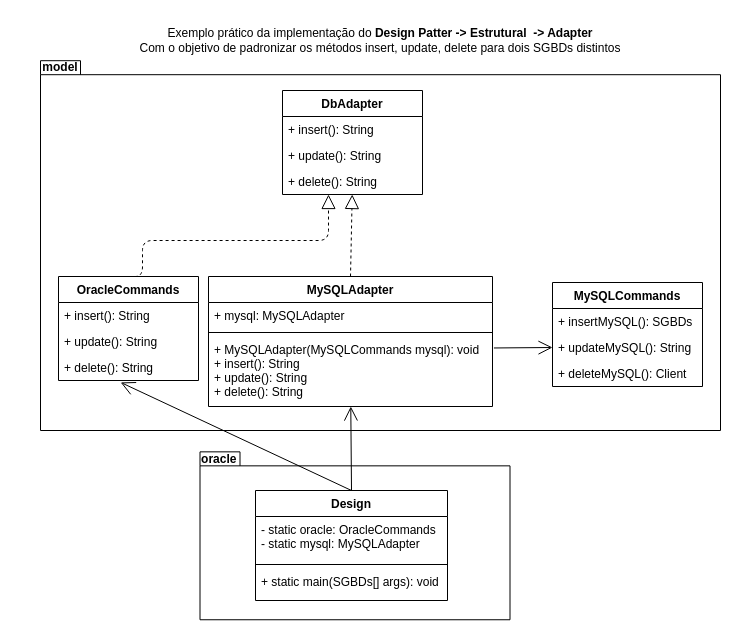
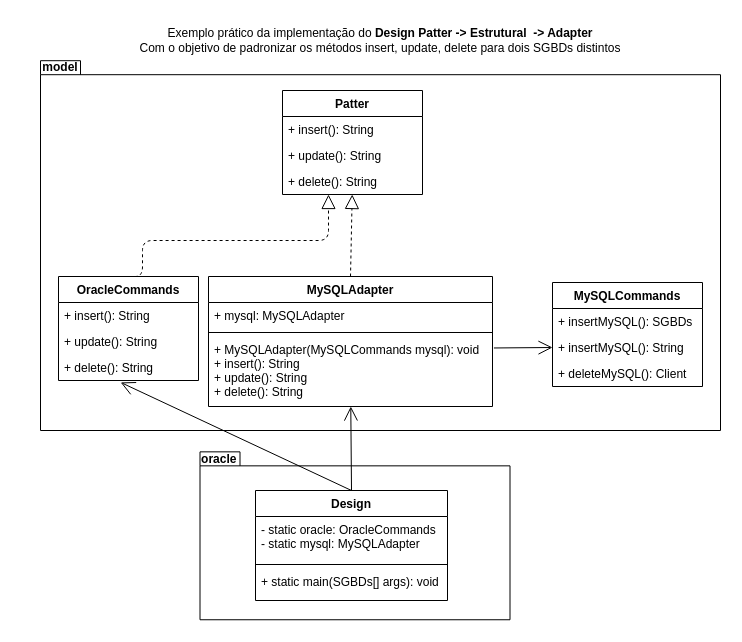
node "DbAdapter": label "DbAdapter" -> "Patter"
node "+ updateMySQL(): String": label "+ updateMySQL(): String" -> "+ insertMySQL(): String"
